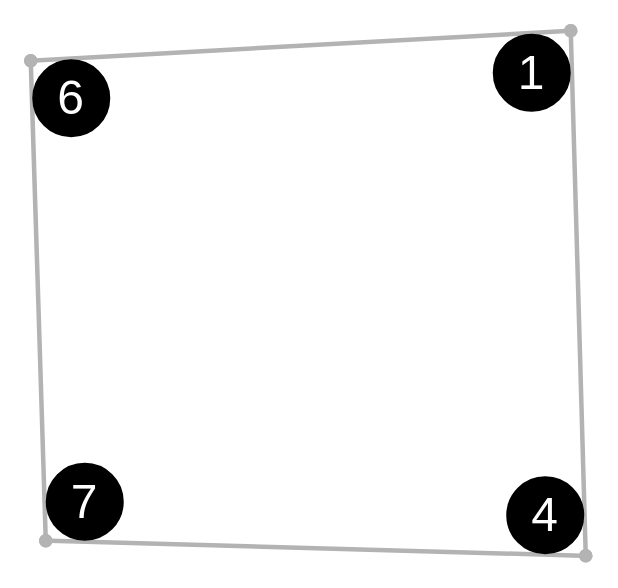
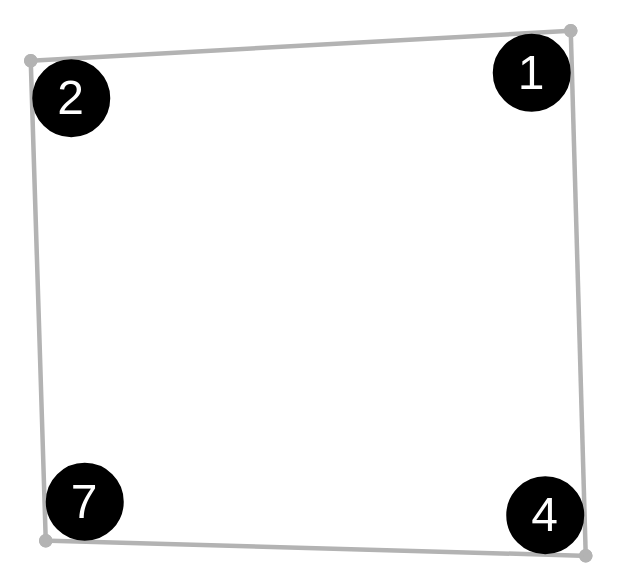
node "6": label "6" -> "2"
